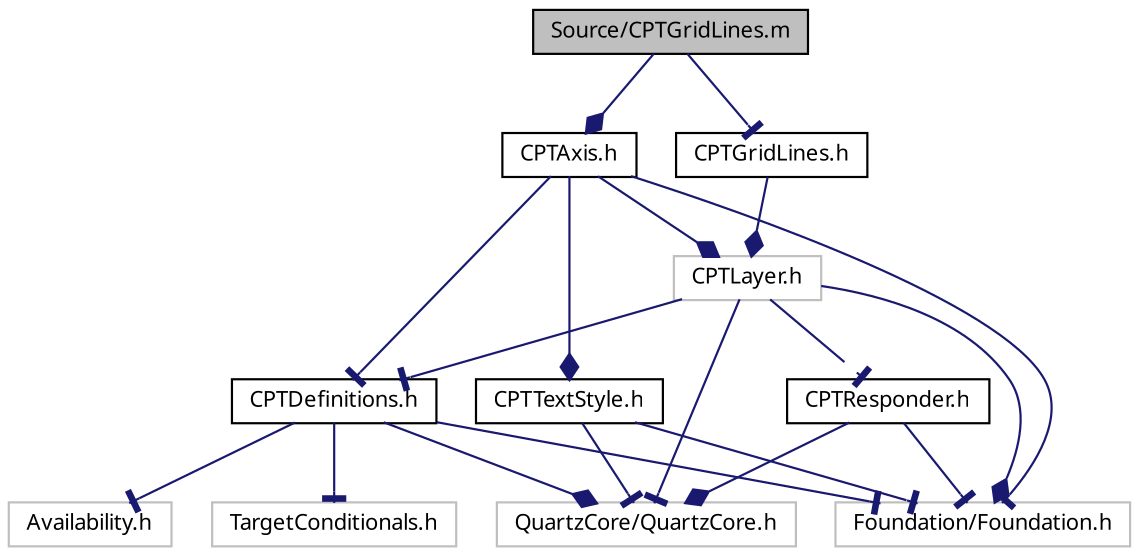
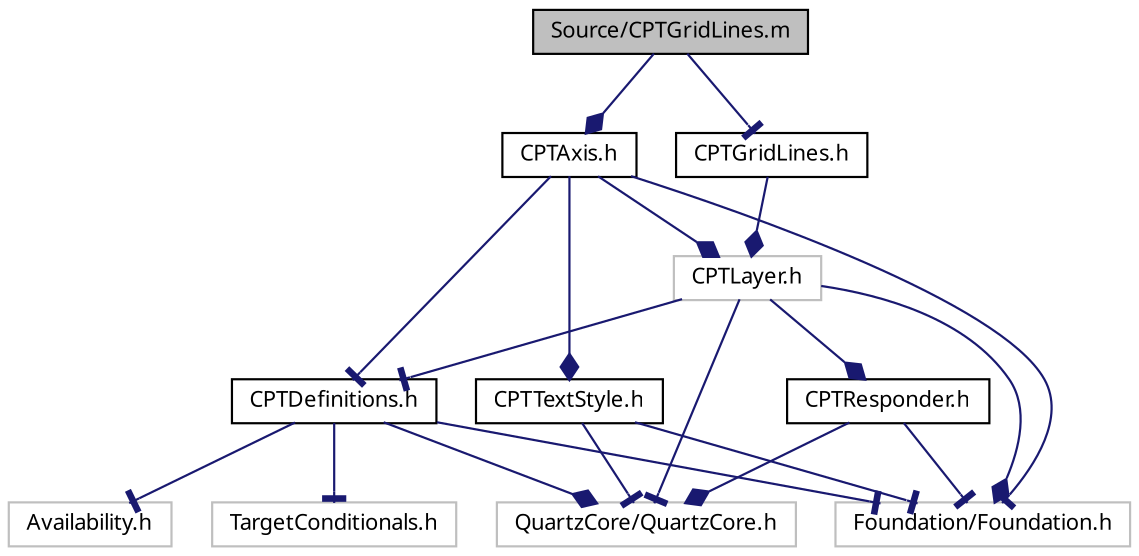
edge "CPTLayer.h" -> "CPTResponder.h": arrowhead tee -> diamond
